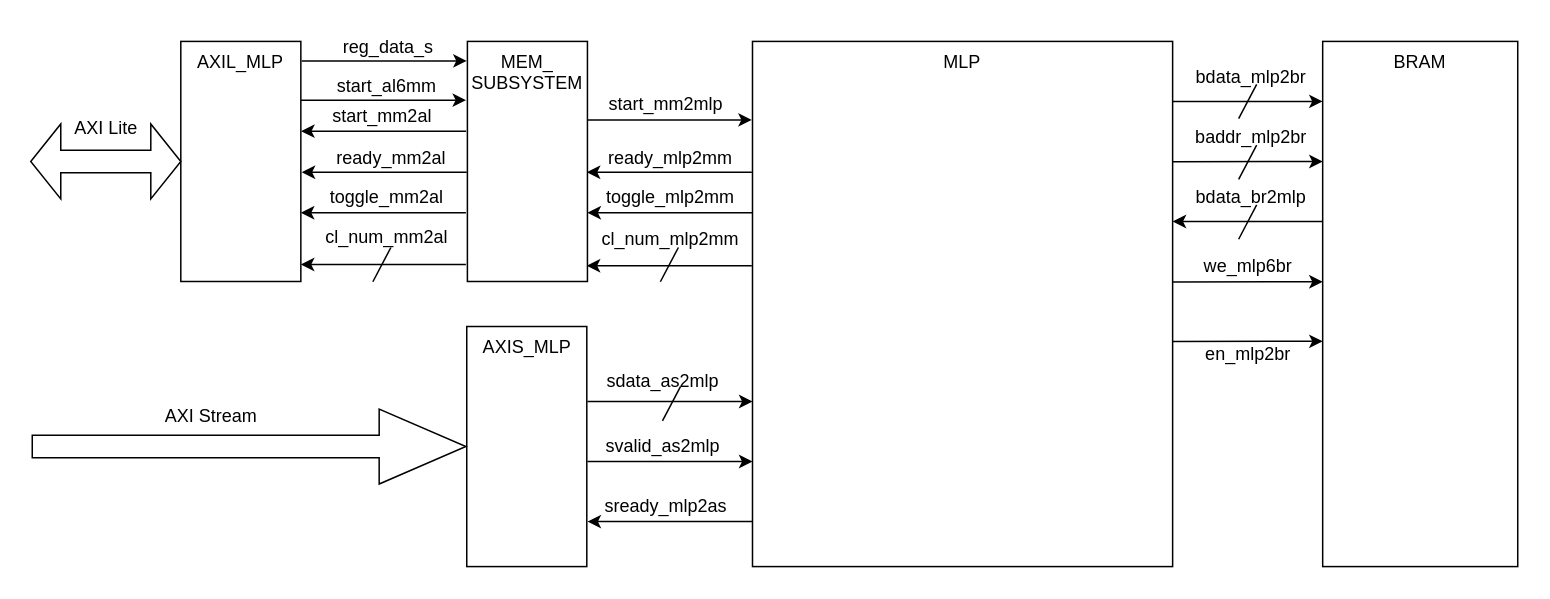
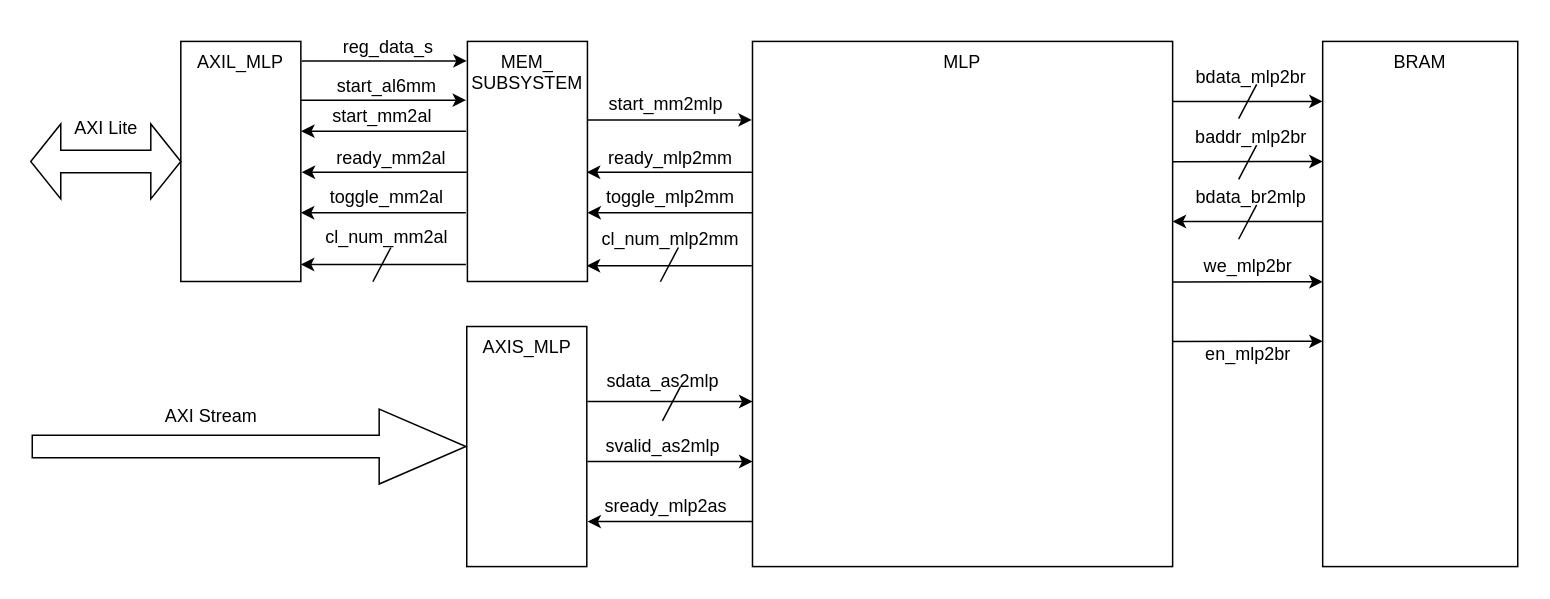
node "we_mlp6br": label "we_mlp6br" -> "we_mlp2br"
